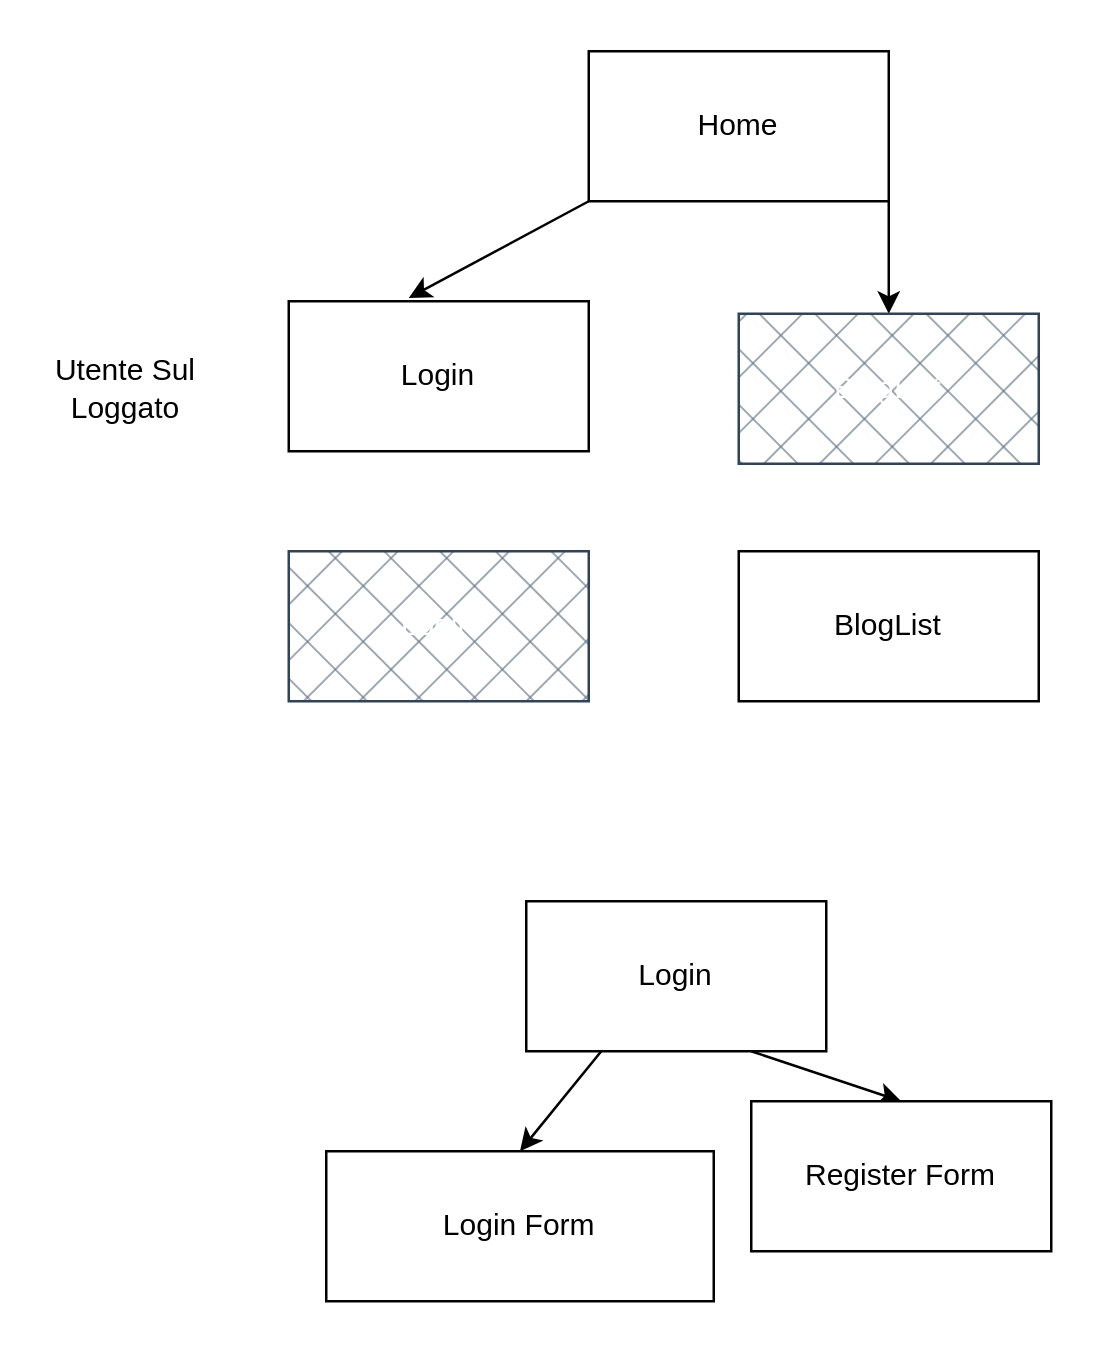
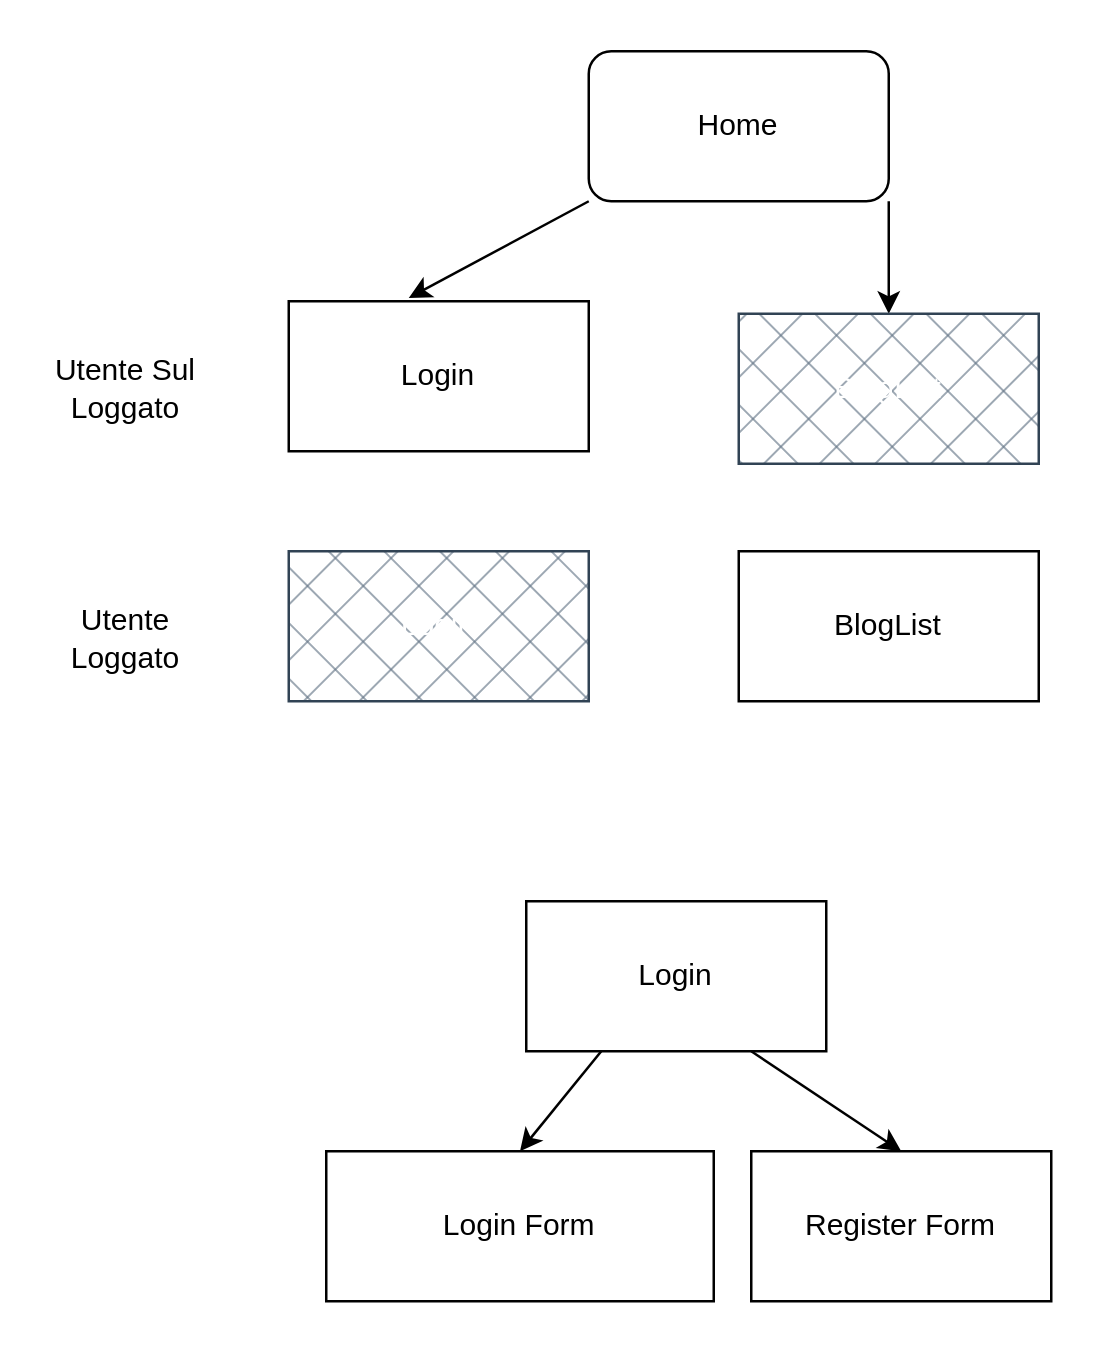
node "Home": shape rectangle -> rounded rectangle
node "Utente Loggato": added
node "Register Form": moved (901, 1176) -> (901, 1226)
